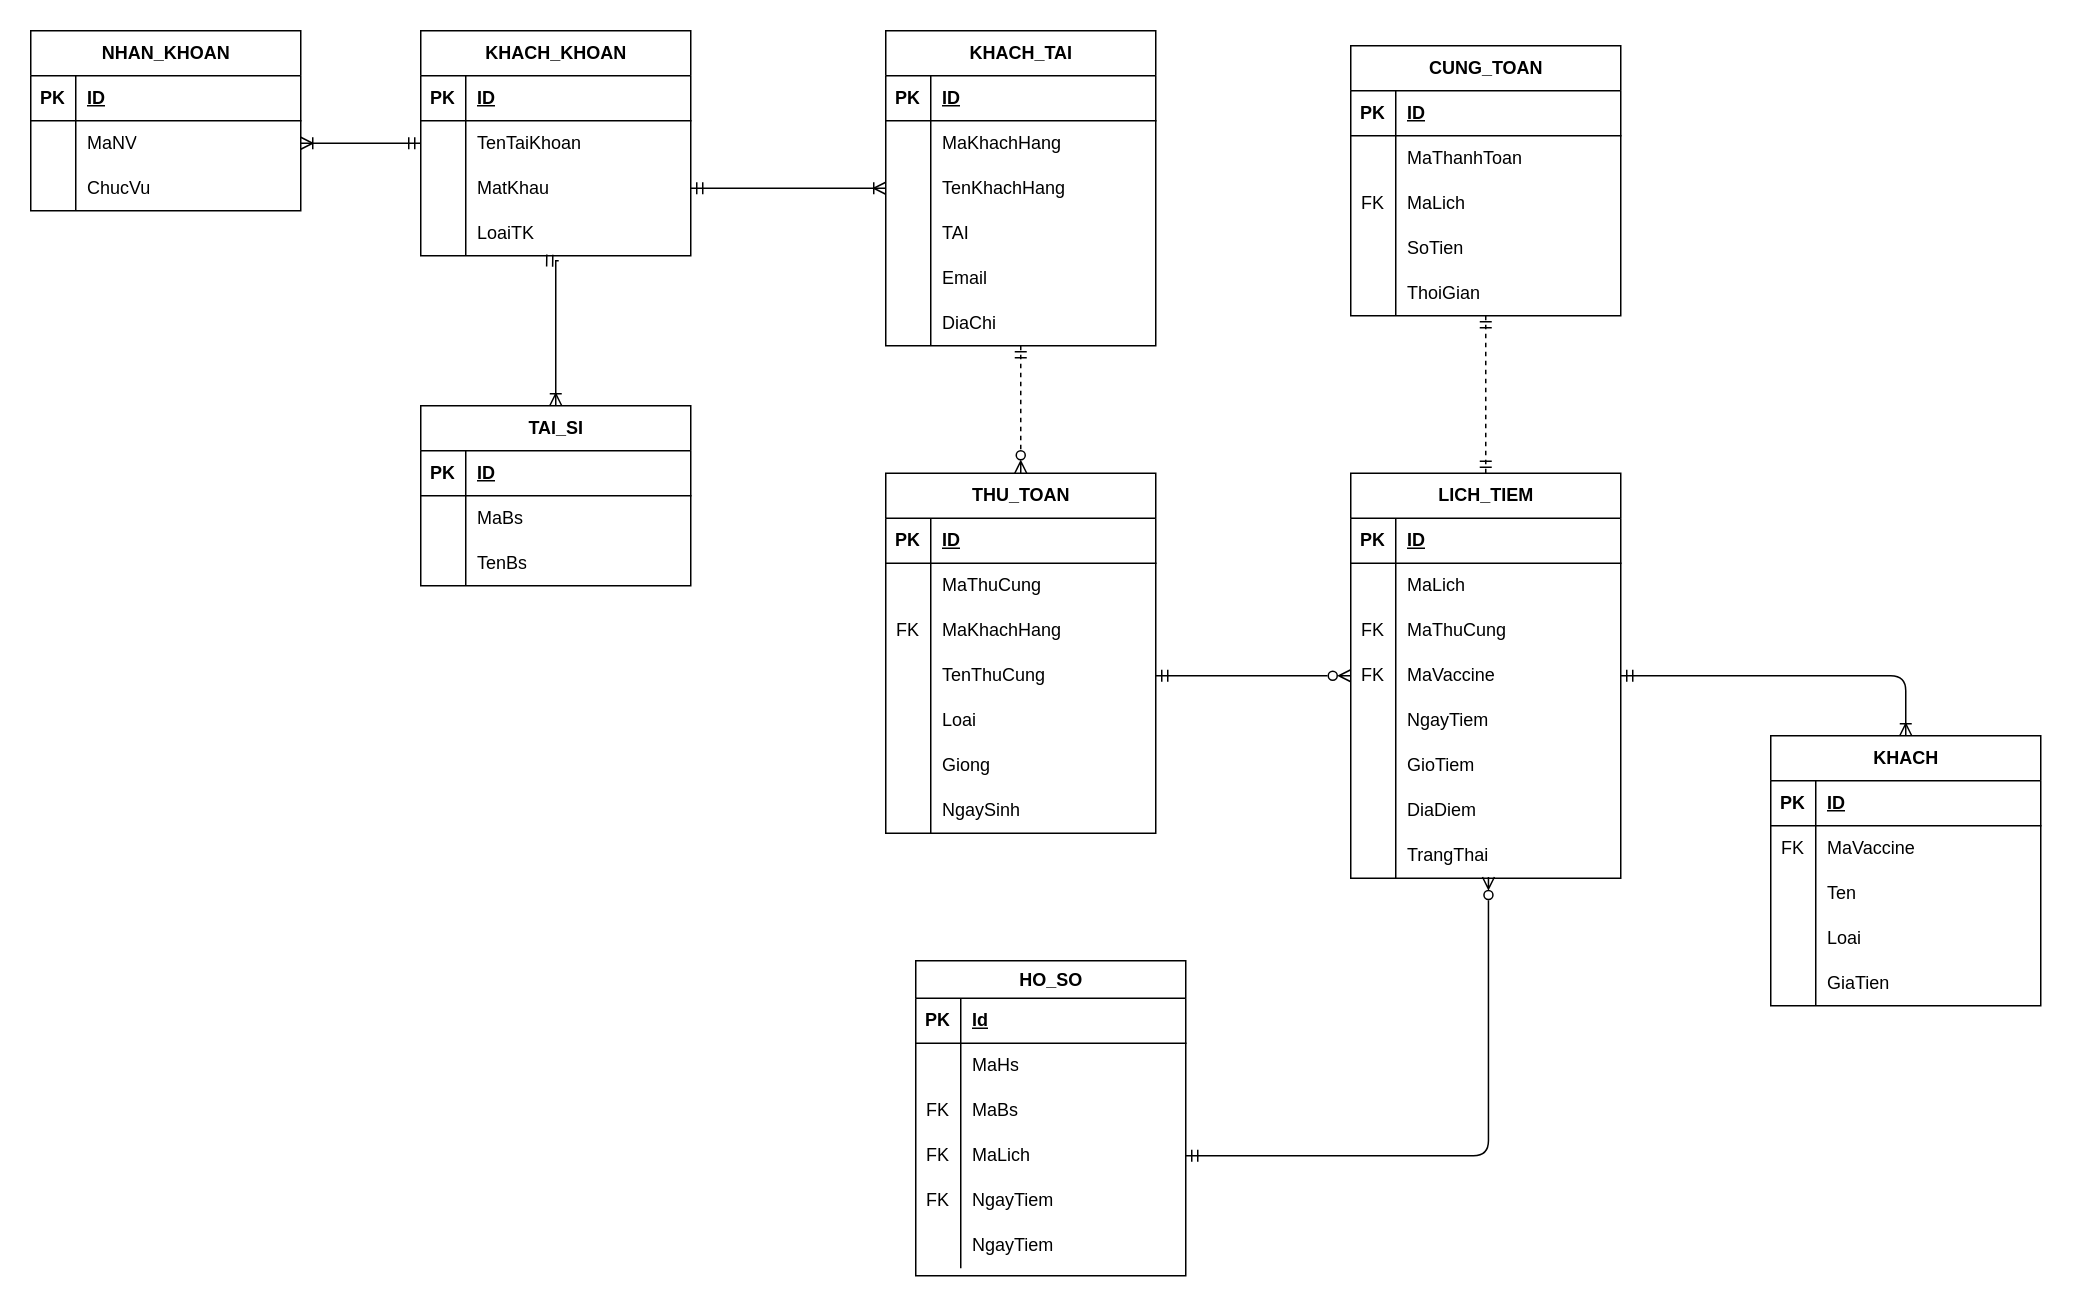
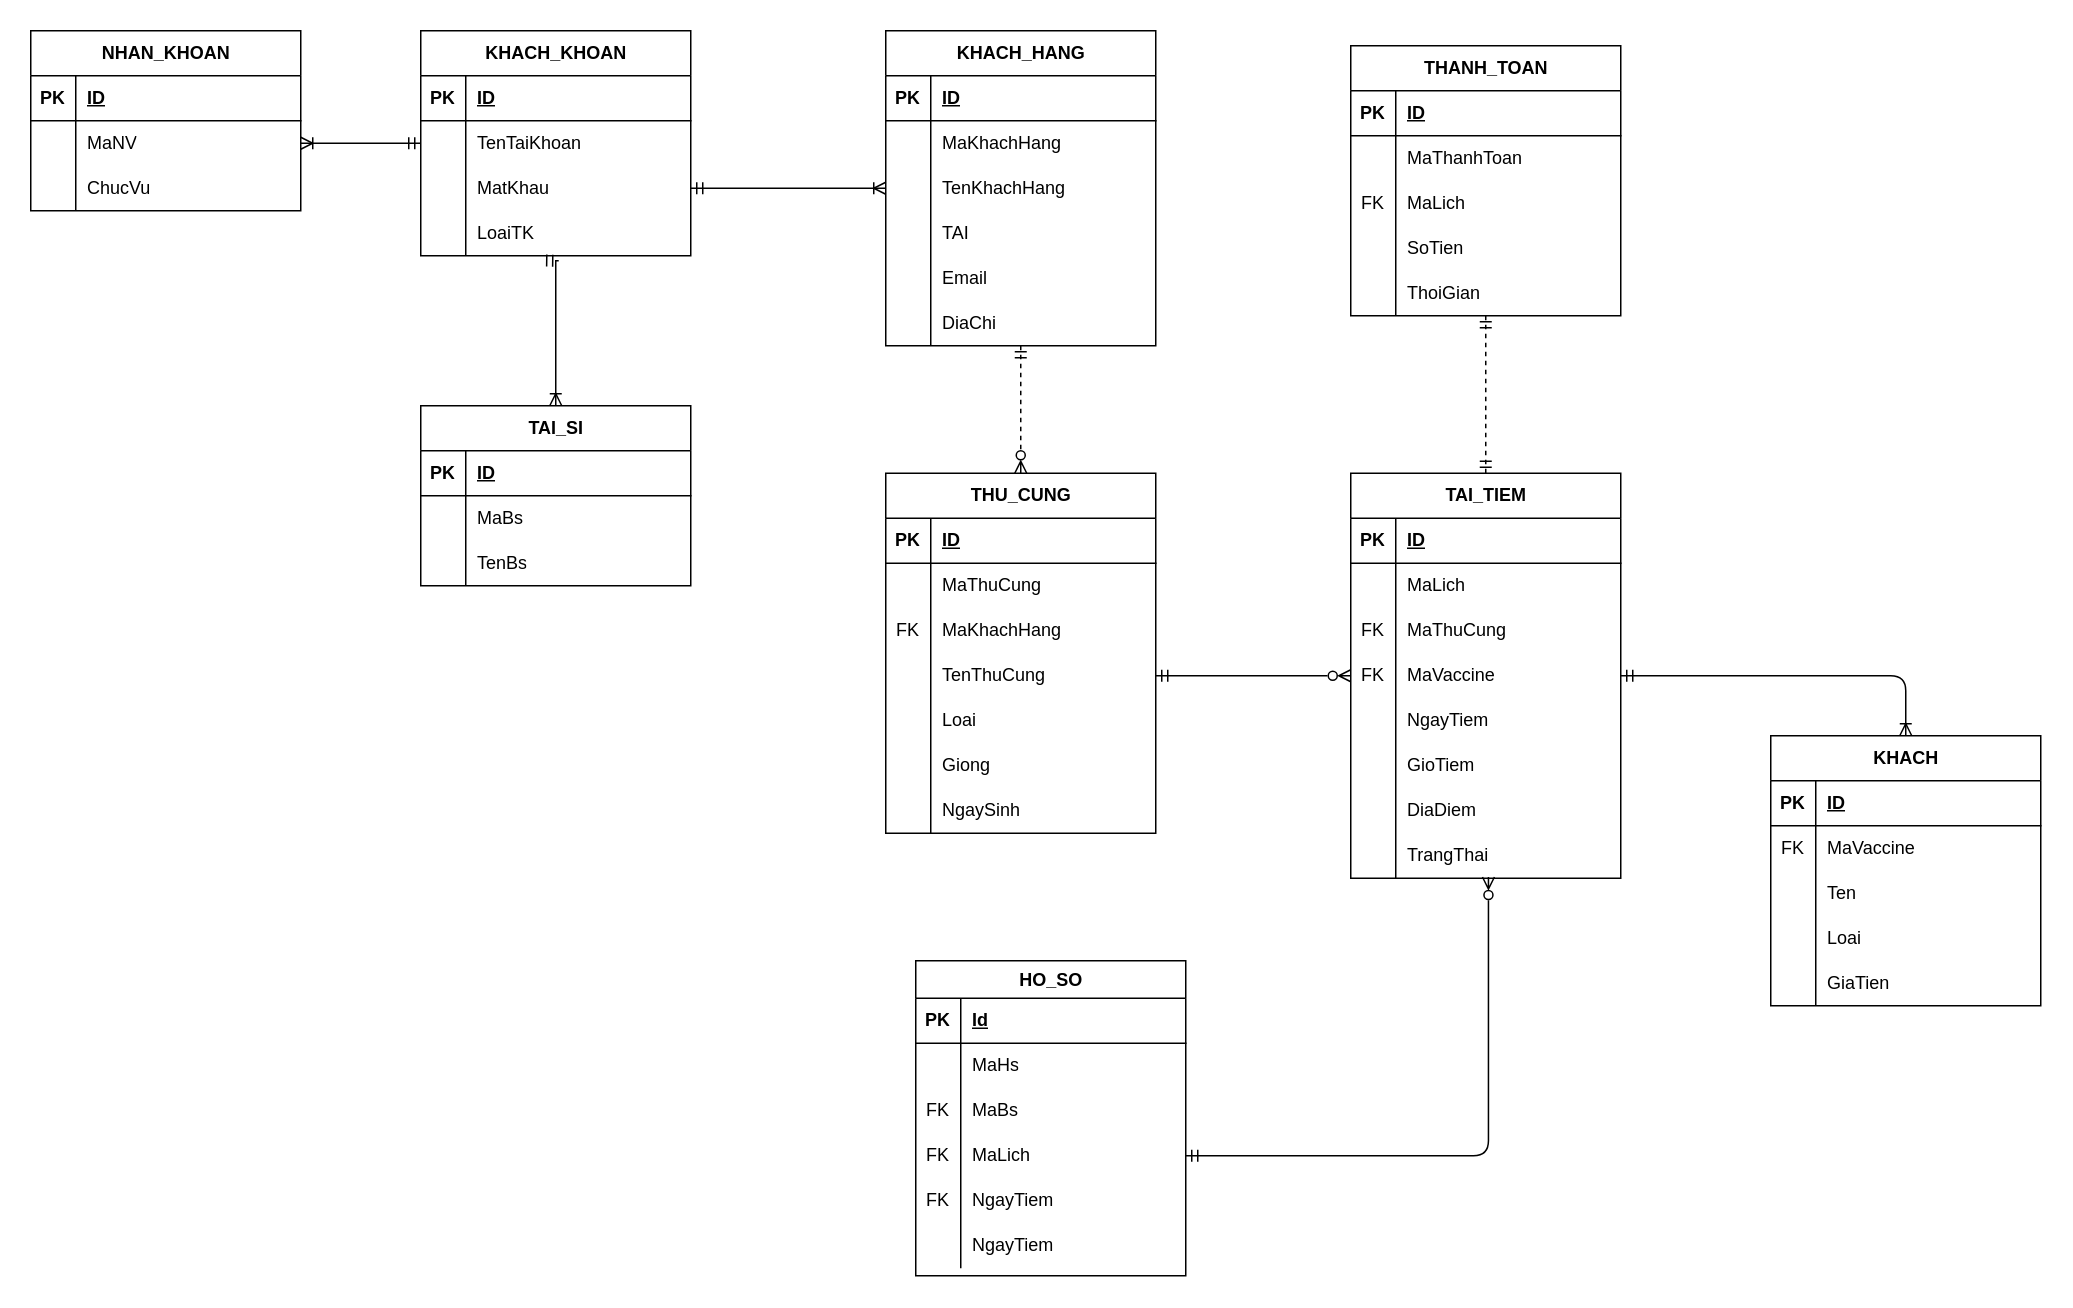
node "KHACH_TAI": label "KHACH_TAI" -> "KHACH_HANG"
node "CUNG_TOAN": label "CUNG_TOAN" -> "THANH_TOAN"
node "THU_TOAN": label "THU_TOAN" -> "THU_CUNG"
node "LICH_TIEM": label "LICH_TIEM" -> "TAI_TIEM"
